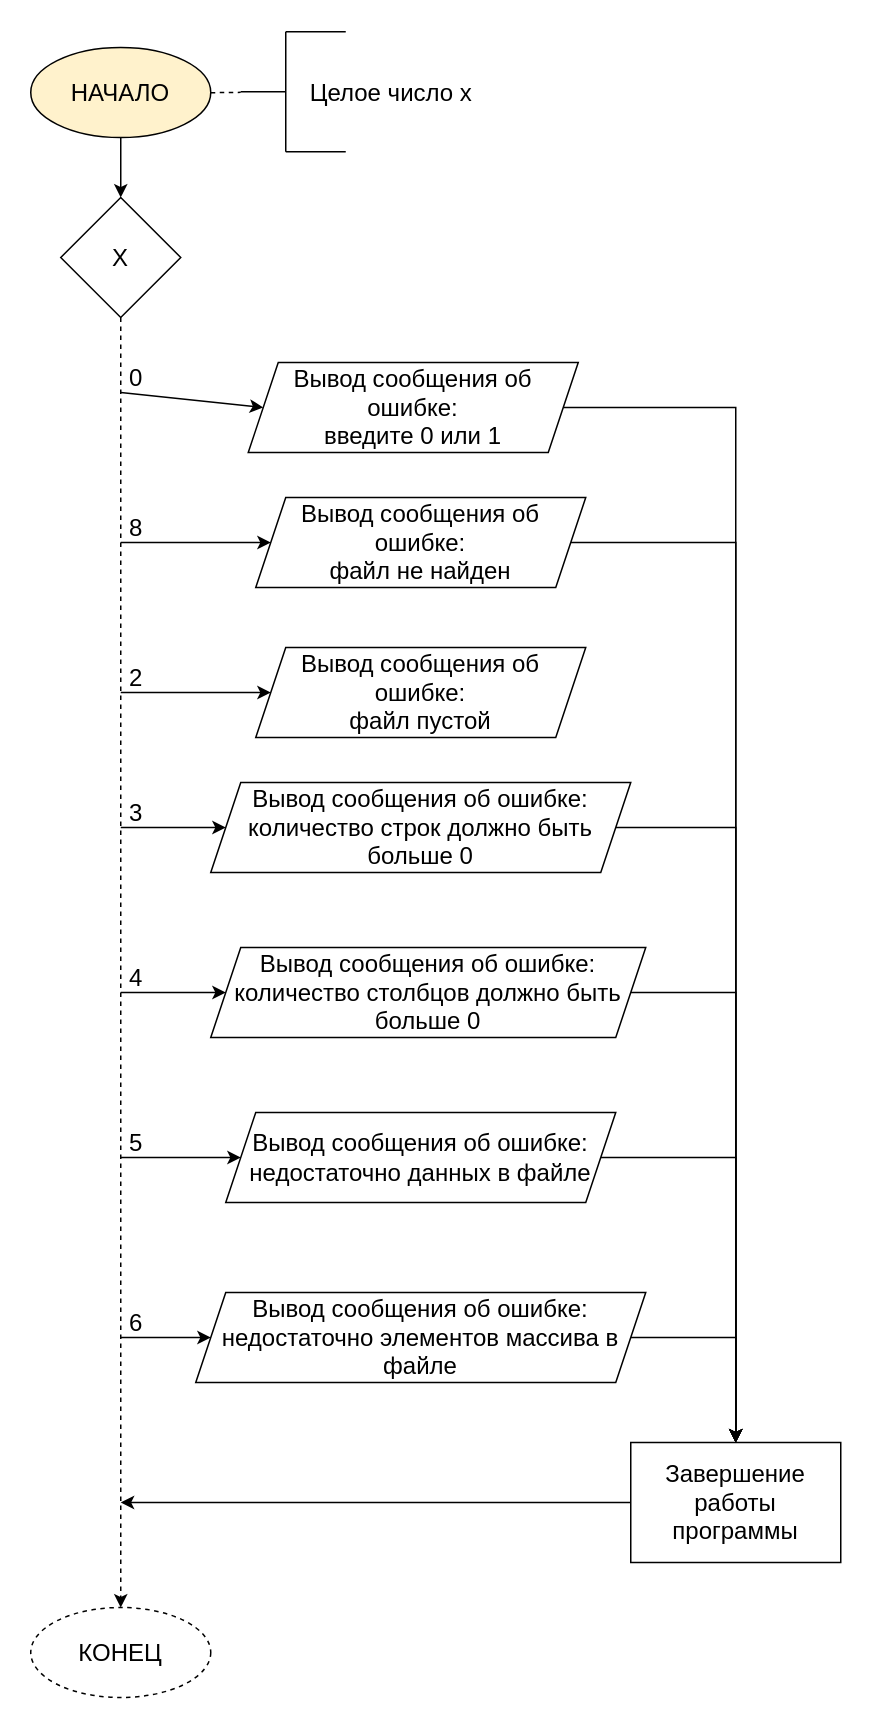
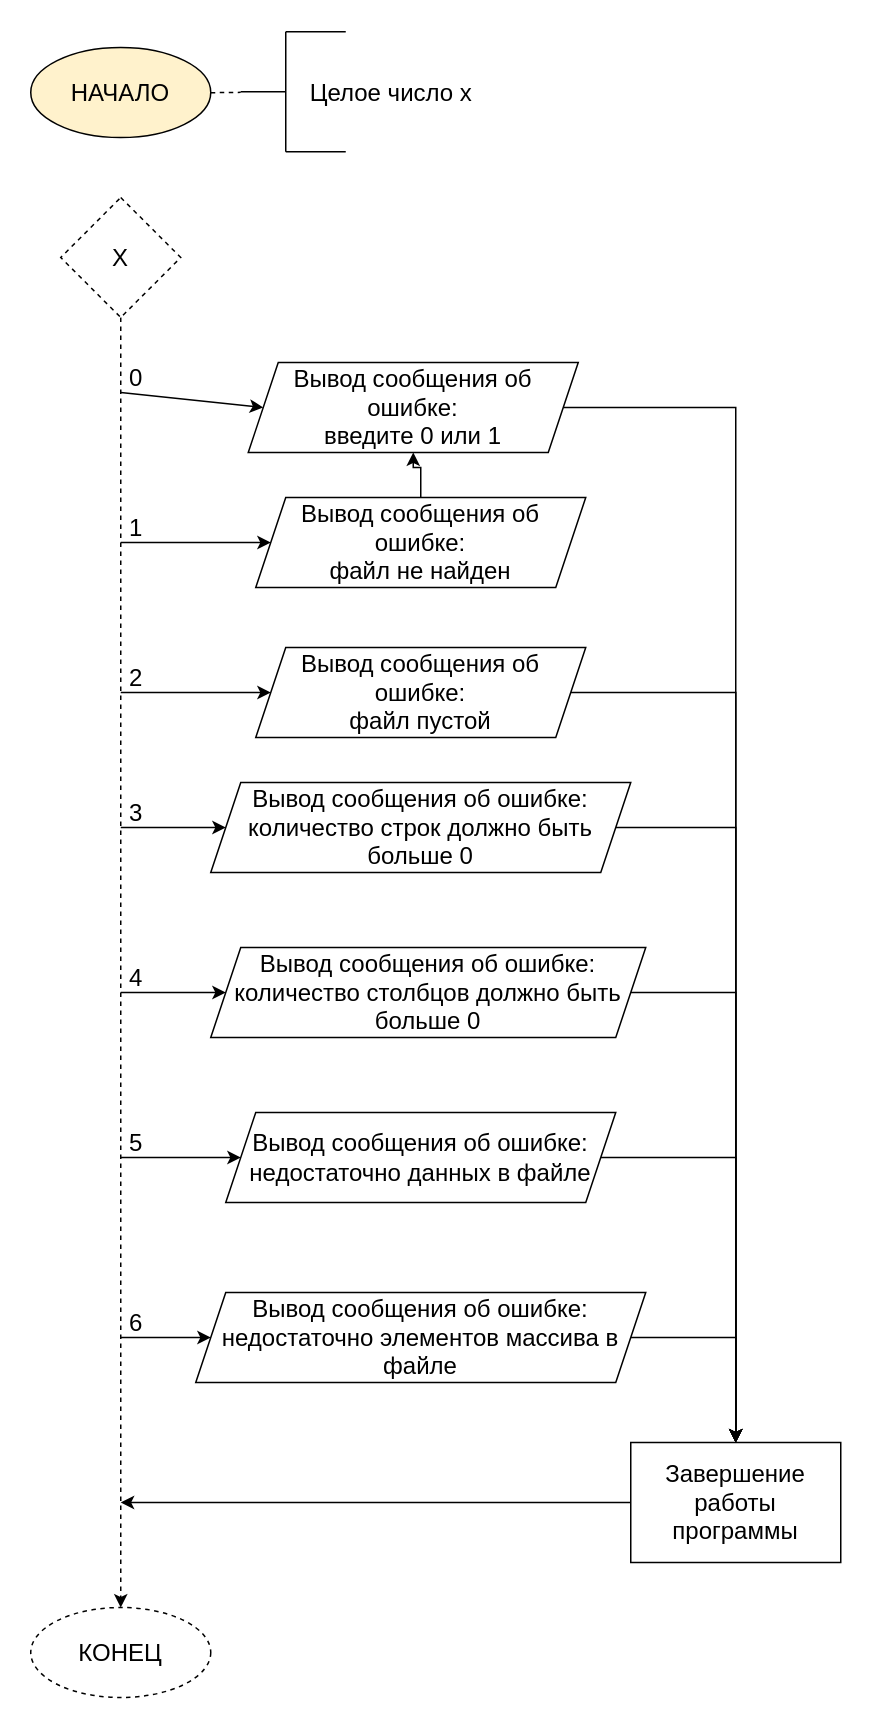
edge "НАЧАЛО" -> "X": removed
node "X": style solid -> dashed
node "8": label "8" -> "1"
edge "Вывод сообщения об ошибке: файл не найден" -> "Завершение работы программы": now "Вывод сообщения об ошибке: файл не найден" -> "Вывод сообщения об ошибке: введите 0 или 1"
edge "Вывод сообщения об ошибке: файл пустой" -> "Завершение работы программы": added
